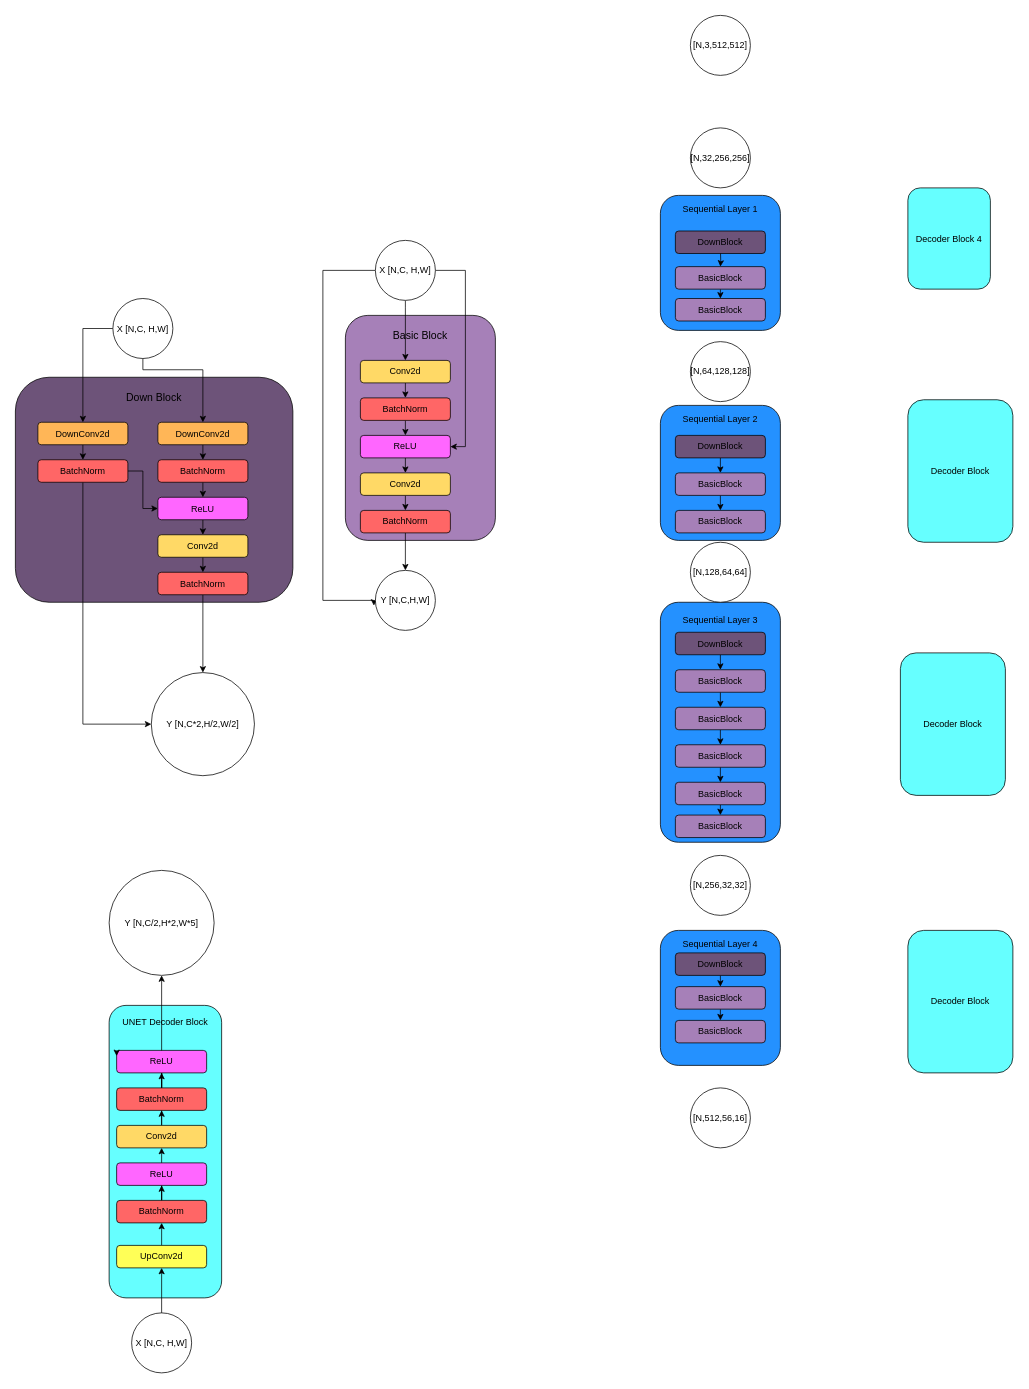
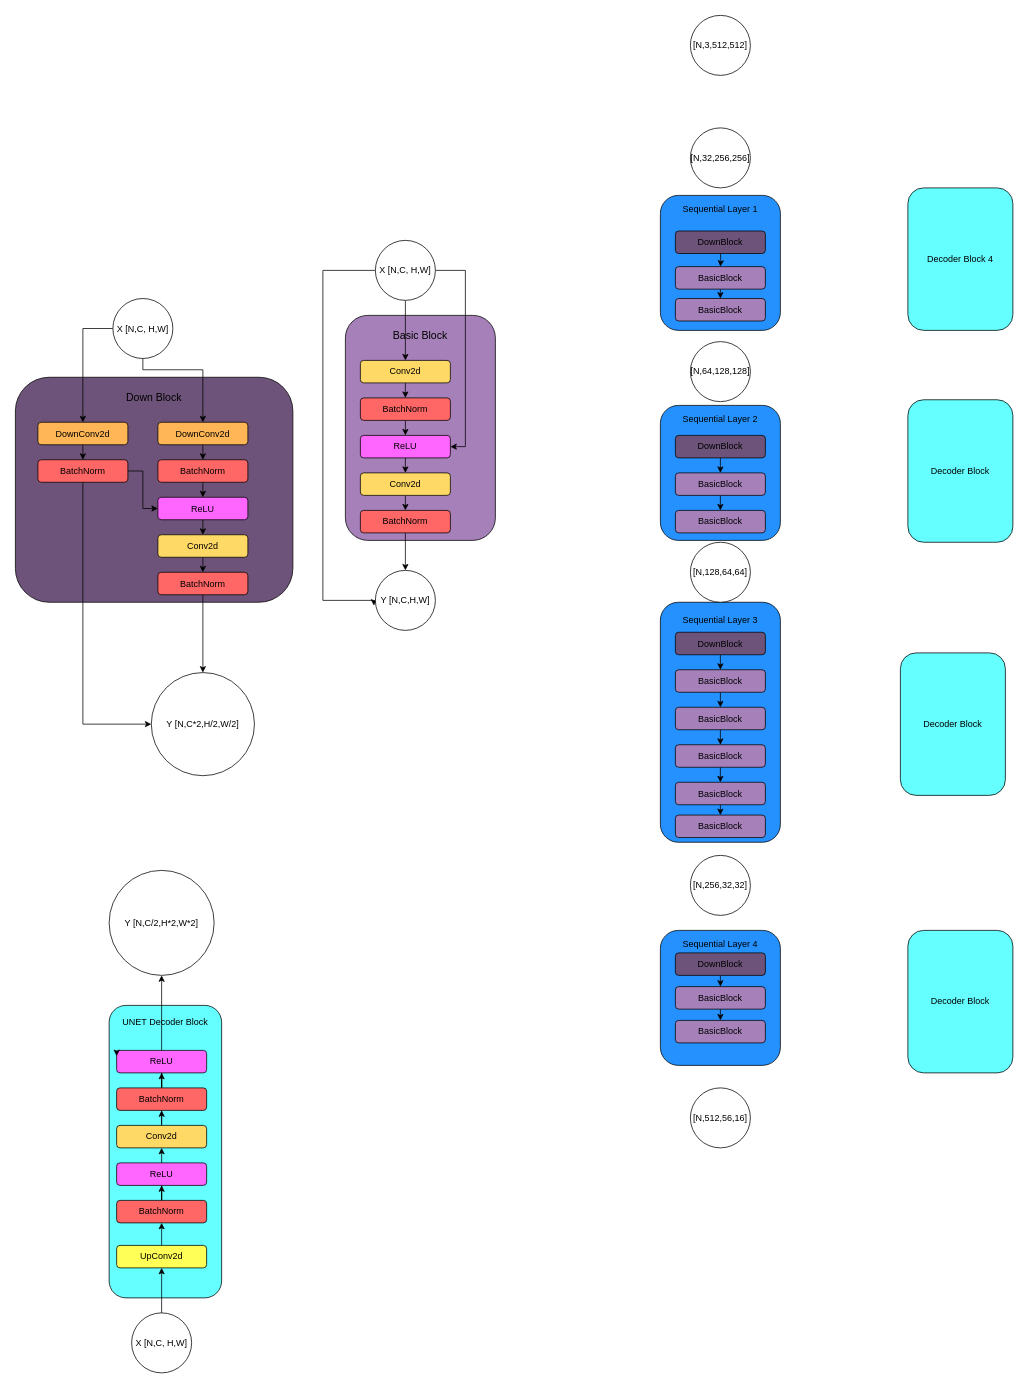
node "Decoder Block 4": size 83x101 -> 105x143
node "Y [N,C/2,H*2,W*5]": label "Y [N,C/2,H*2,W*5]" -> "Y [N,C/2,H*2,W*2]"
